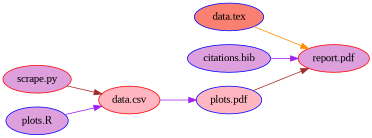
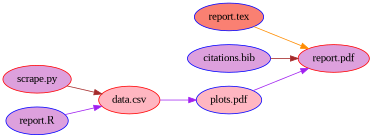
node "data.tex": label "data.tex" -> "report.tex"
edge "citations.bib" -> "report.pdf": color purple -> brown
edge "plots.pdf" -> "report.pdf": color brown -> purple
node "plots.R": label "plots.R" -> "report.R"
